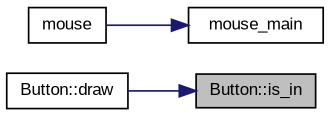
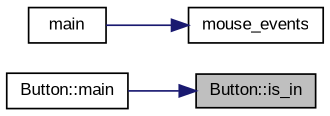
node "mouse": label "mouse" -> "main"
node "mouse_main": label "mouse_main" -> "mouse_events"
node "Button::draw": label "Button::draw" -> "Button::main"
